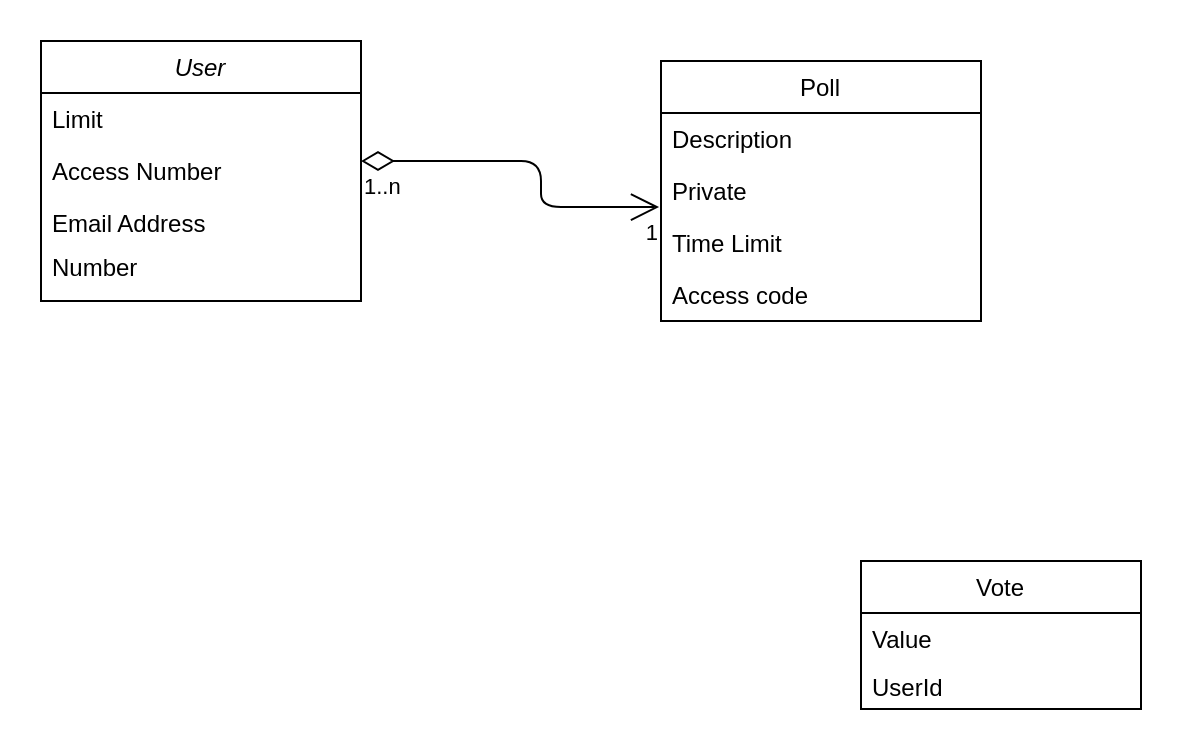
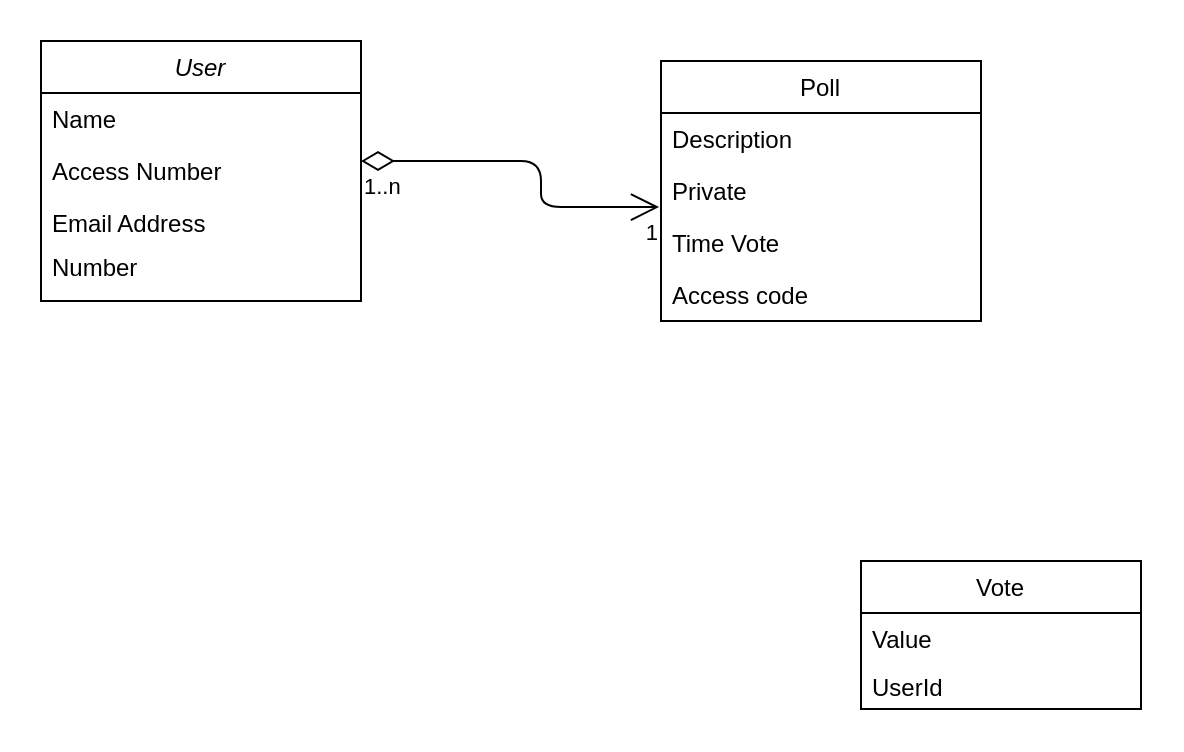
node "Limit": label "Limit" -> "Name"
node "Time Limit": label "Time Limit" -> "Time Vote"
